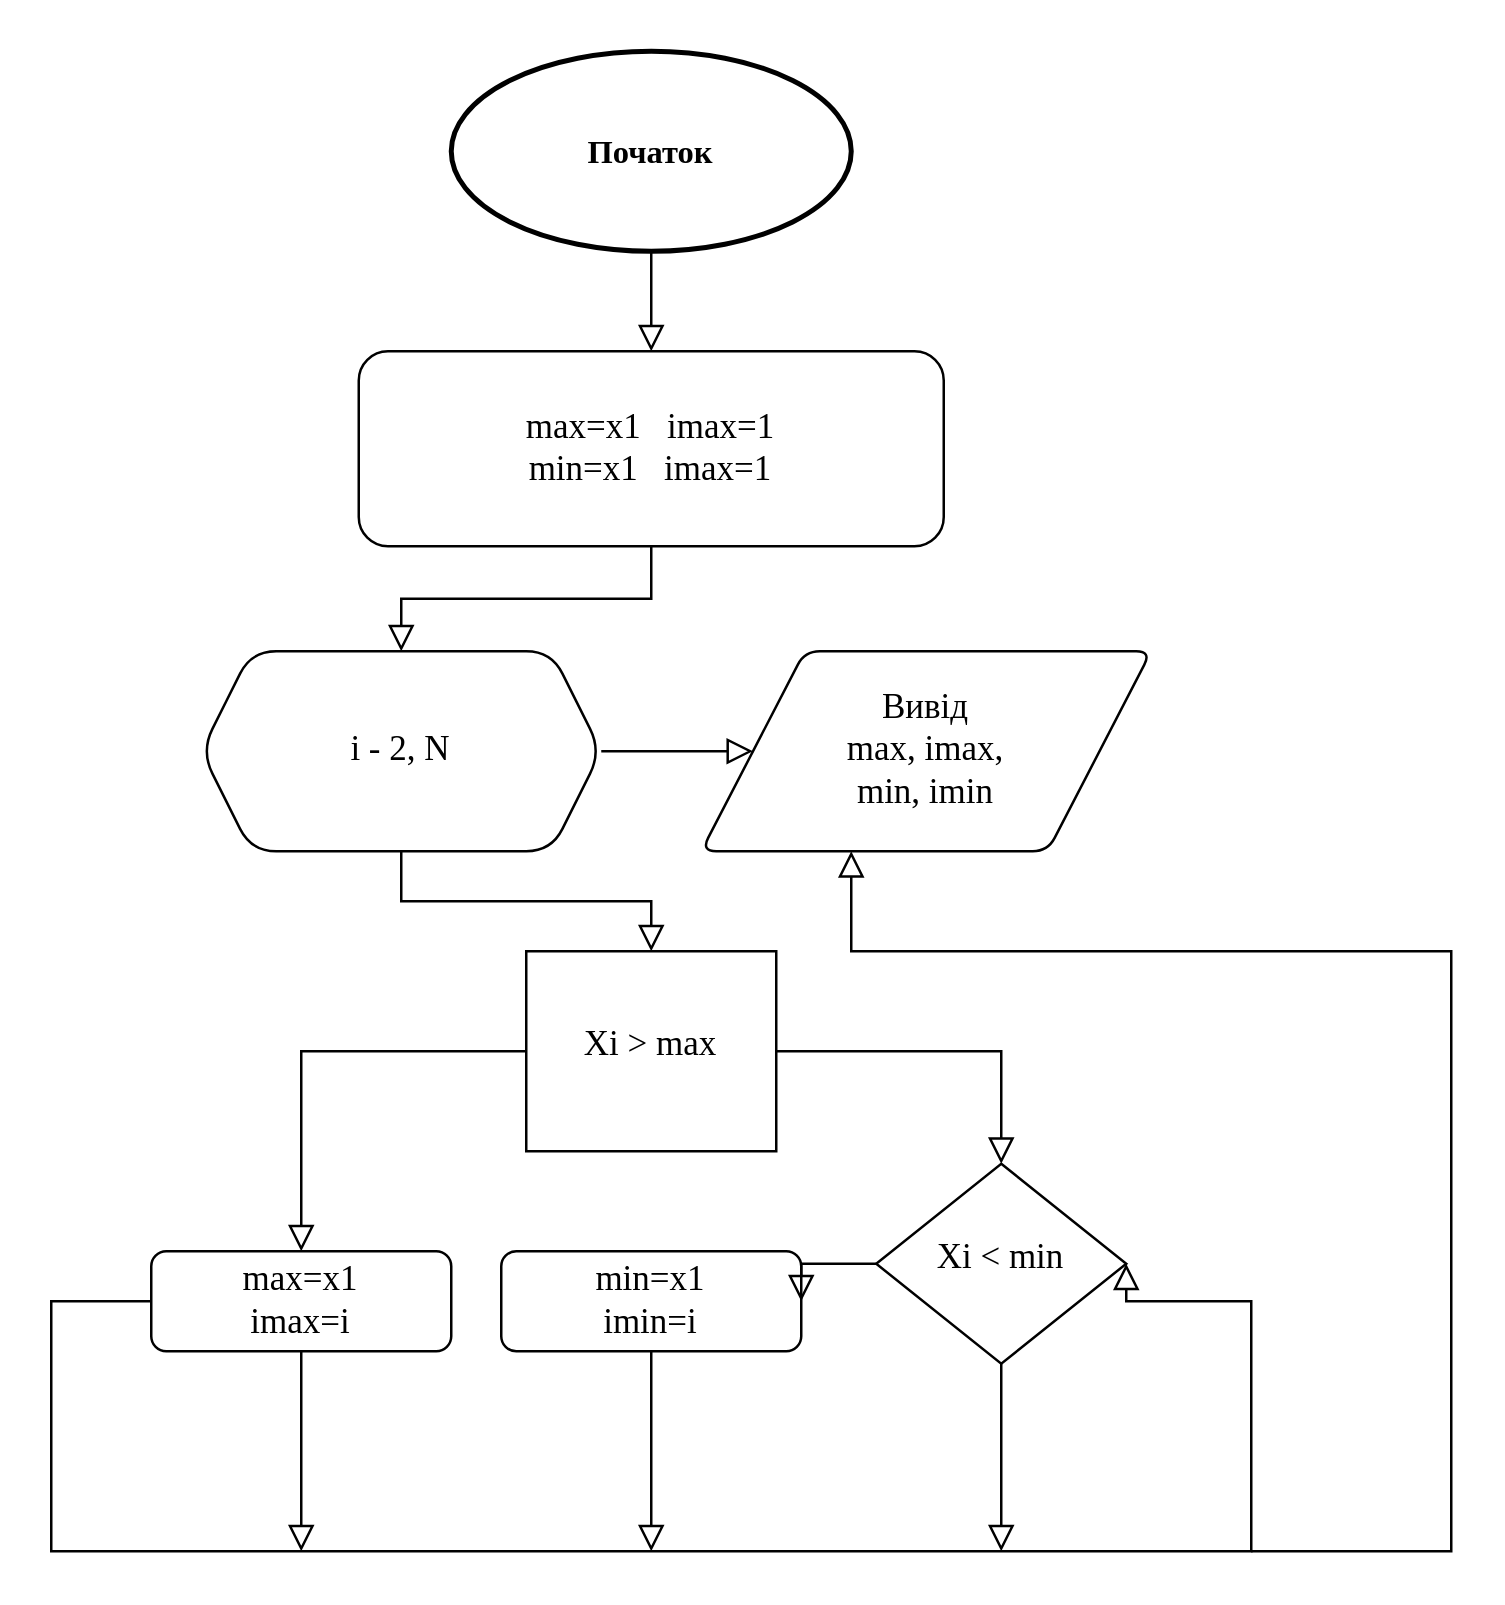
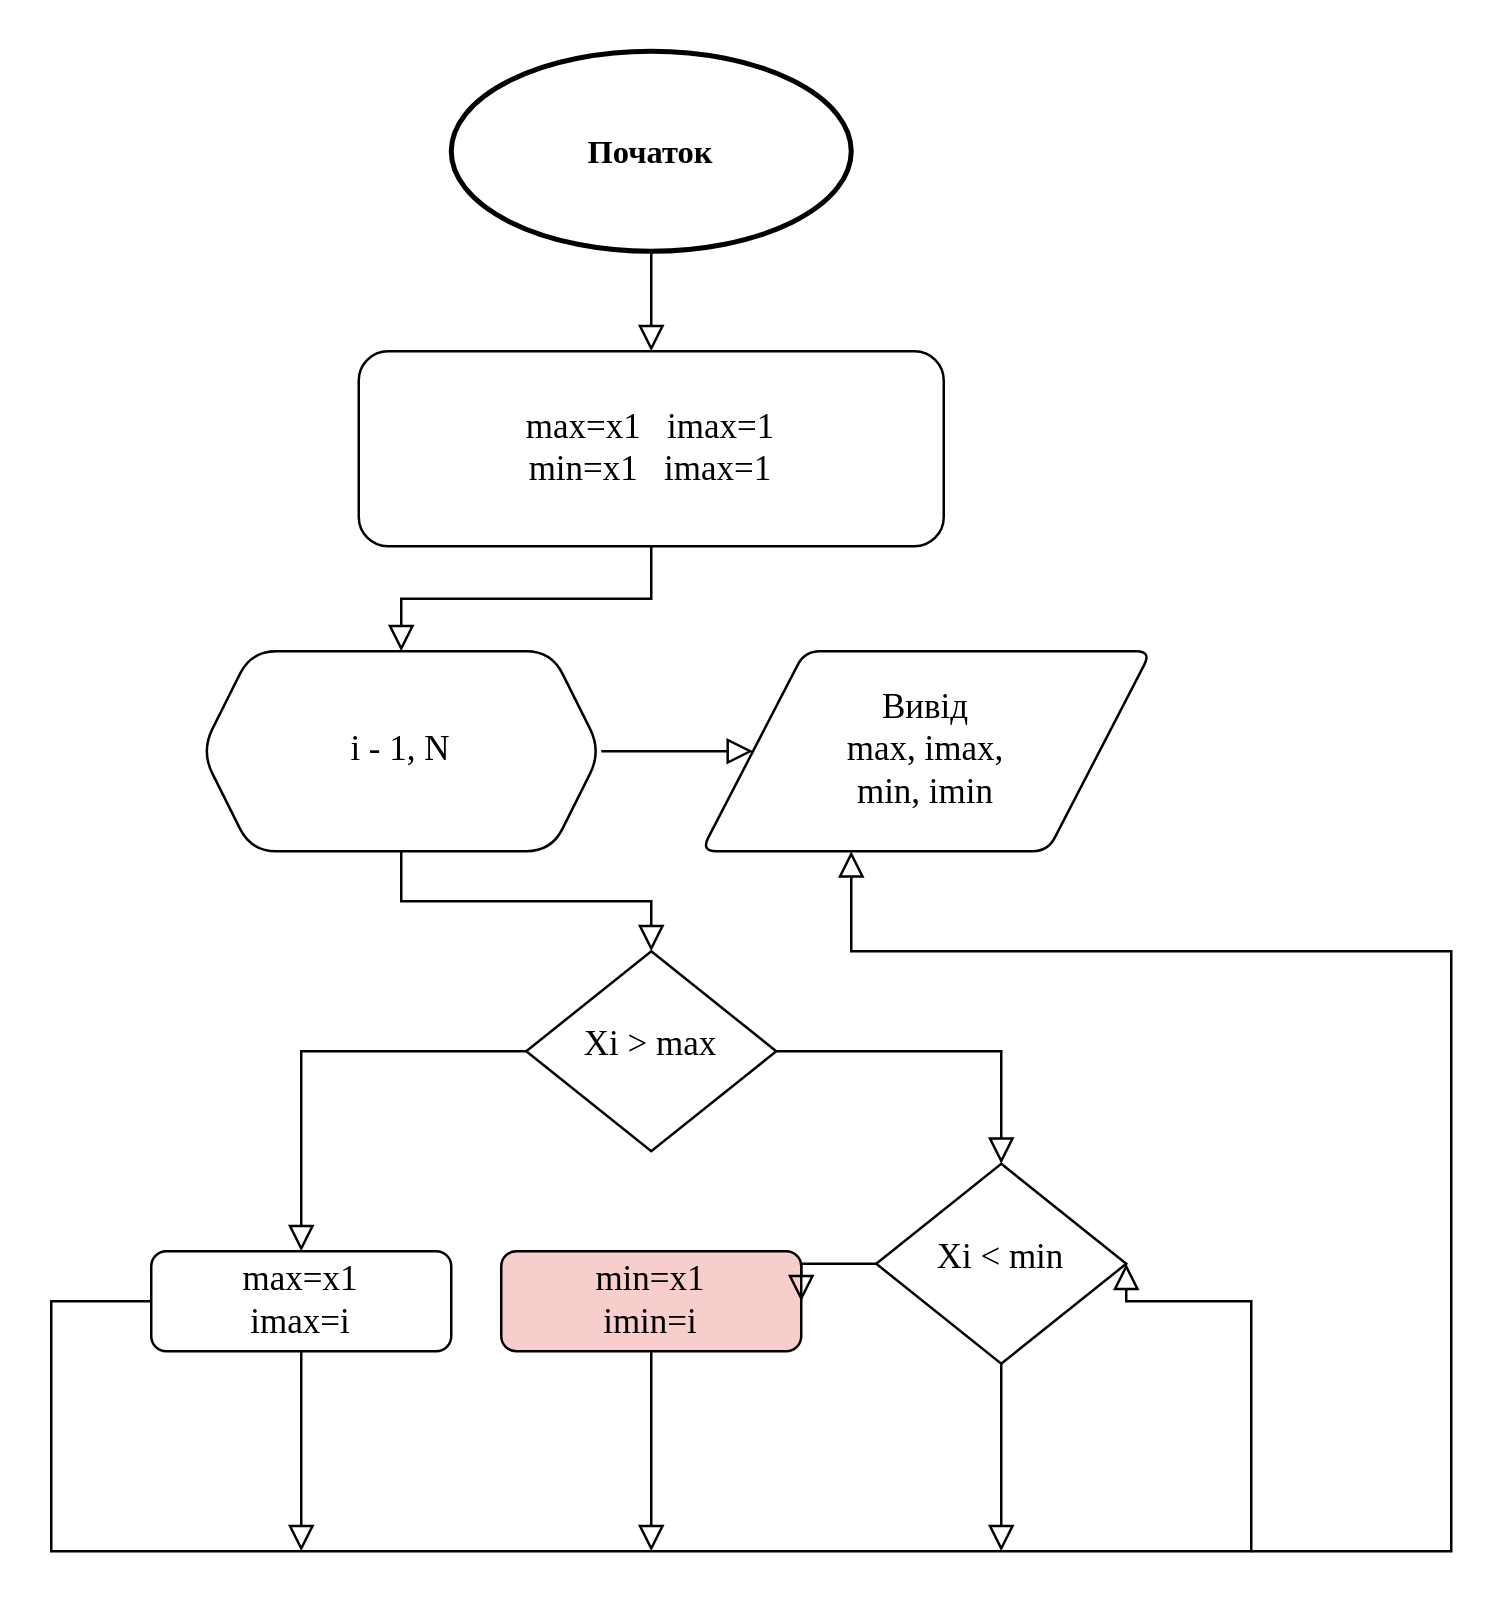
node "i - 2, N": label "i - 2, N" -> "i - 1, N"
node "Xi > max": shape rectangle -> diamond
node "min=x1 imin=i": fillcolor #ffffff -> #f8cecc
